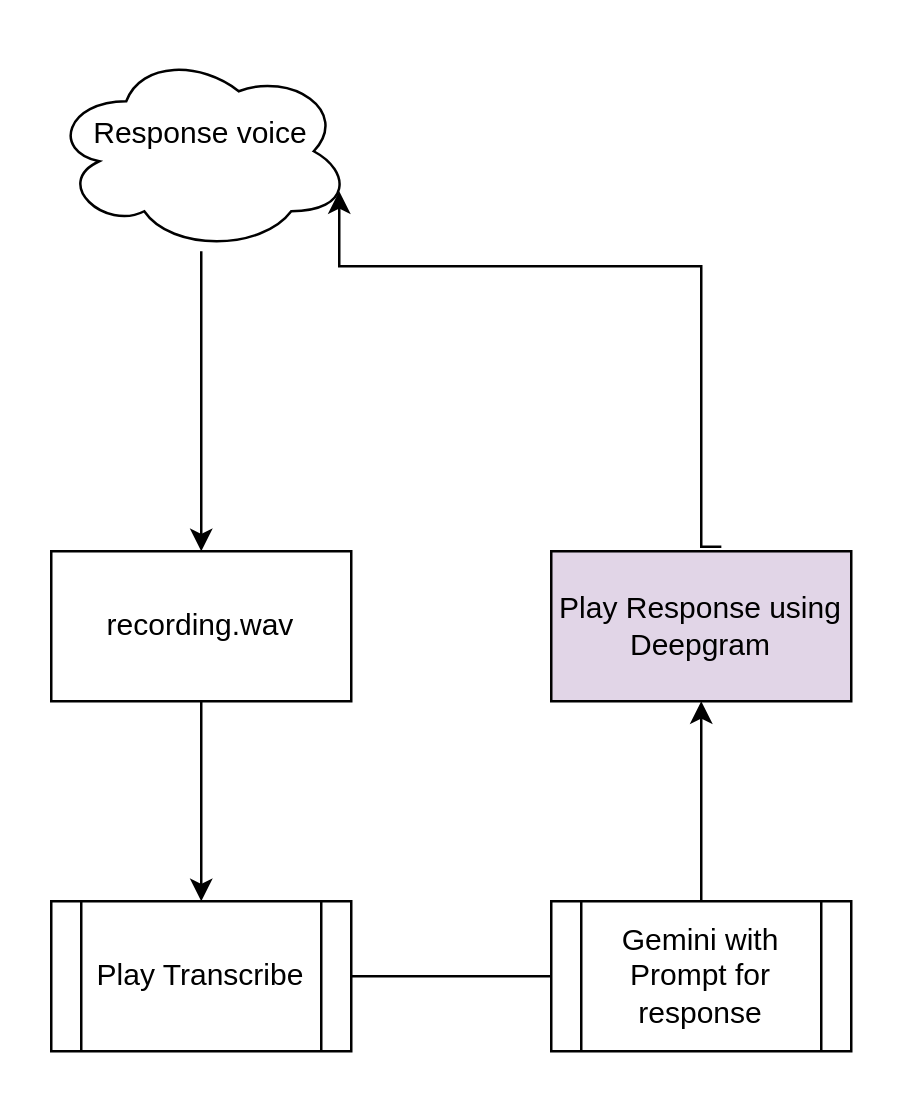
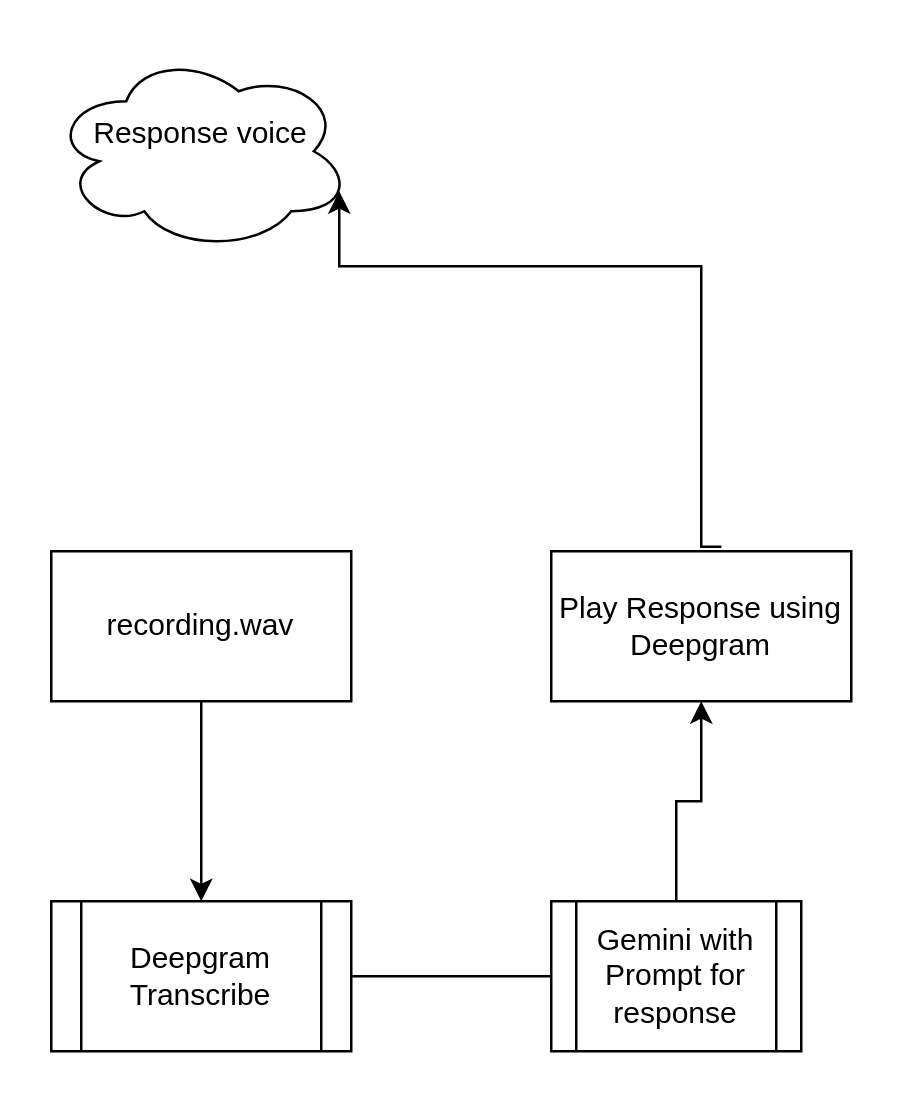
edge "Response voice" -> "recording.wav": removed
node "Play Response using Deepgram": fillcolor #e1d5e7 -> #ffffff
node "Play Transcribe": label "Play Transcribe" -> "Deepgram Transcribe"
node "Gemini with Prompt for response": size 300x150 -> 250x150
